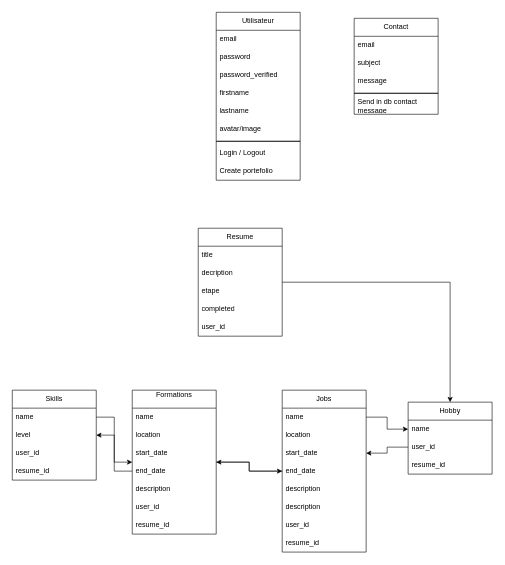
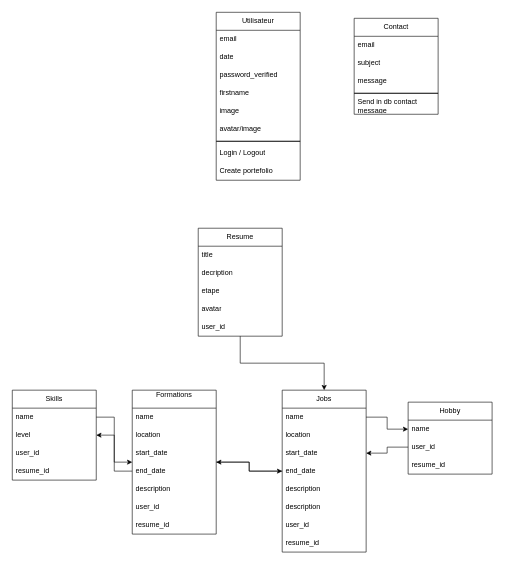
node "password": label "password" -> "date"
node "lastname": label "lastname" -> "image"
edge "Resume" -> "Hobby": removed
node "completed": label "completed" -> "avatar"
edge "Resume" -> "Jobs": added
